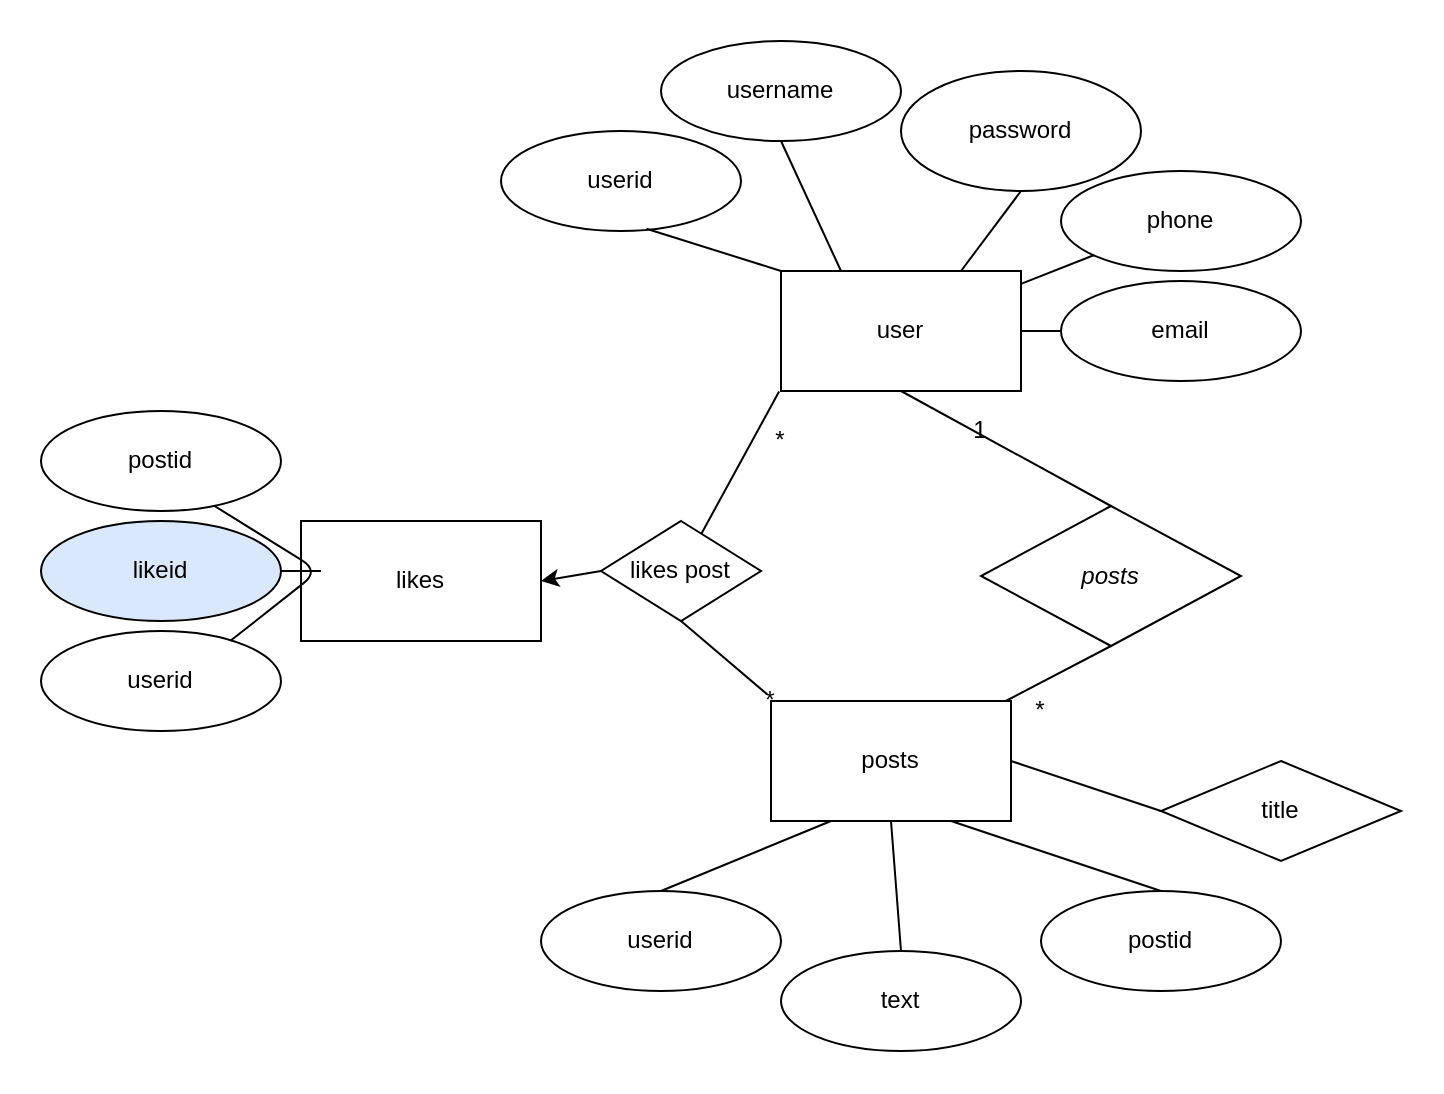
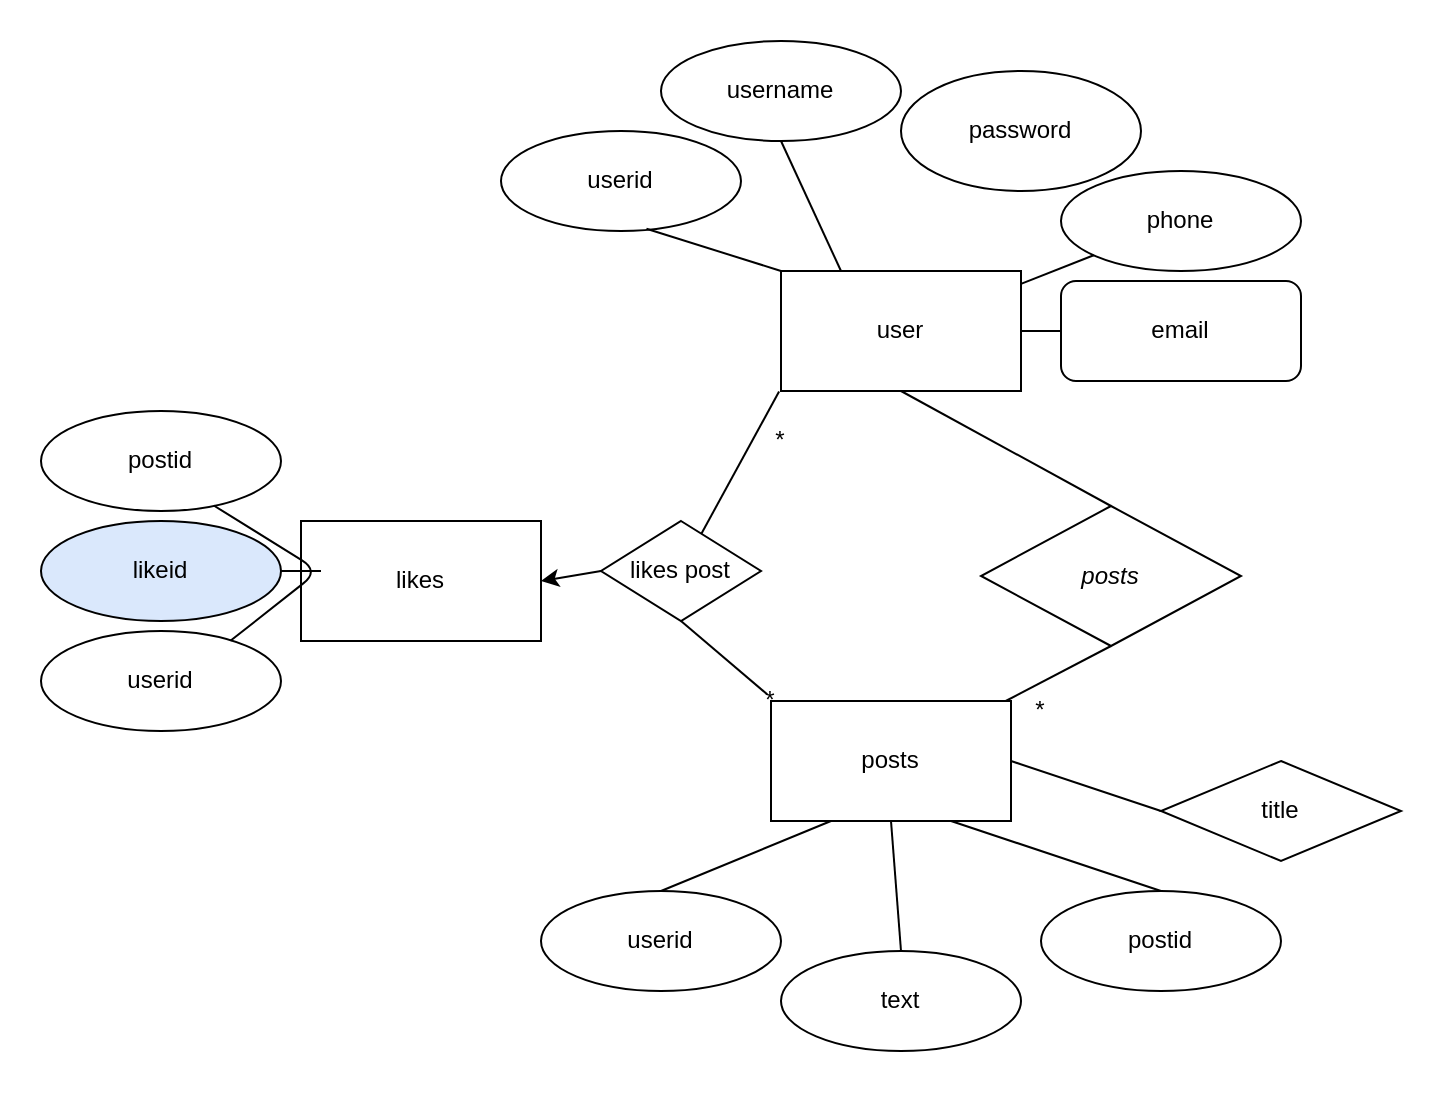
edge "password" -- "user": removed
node "email": shape ellipse -> rounded rectangle
node "1": removed
